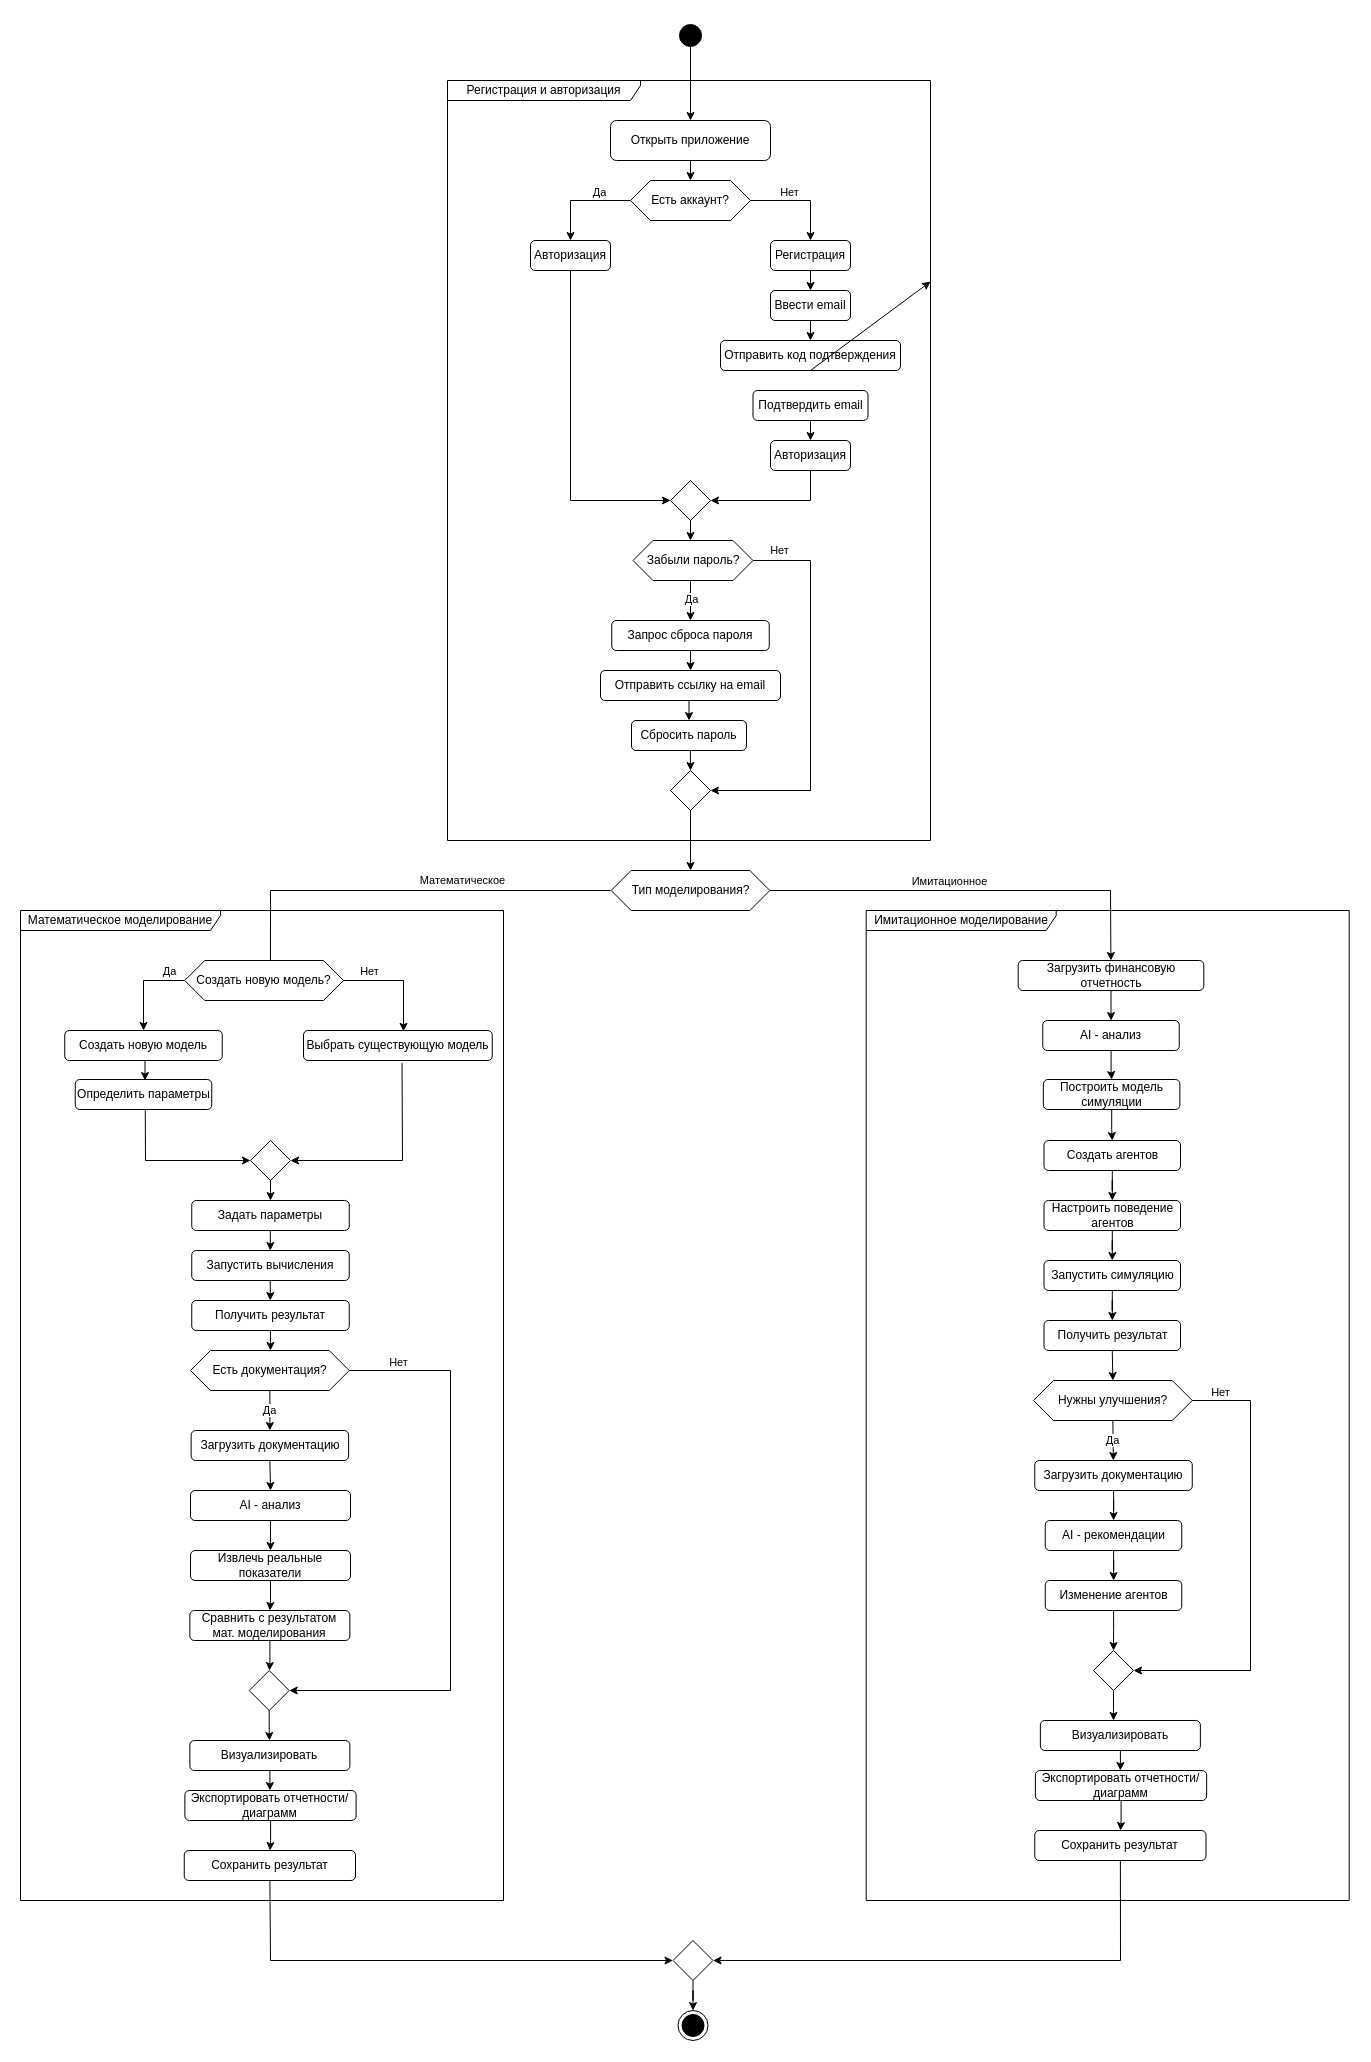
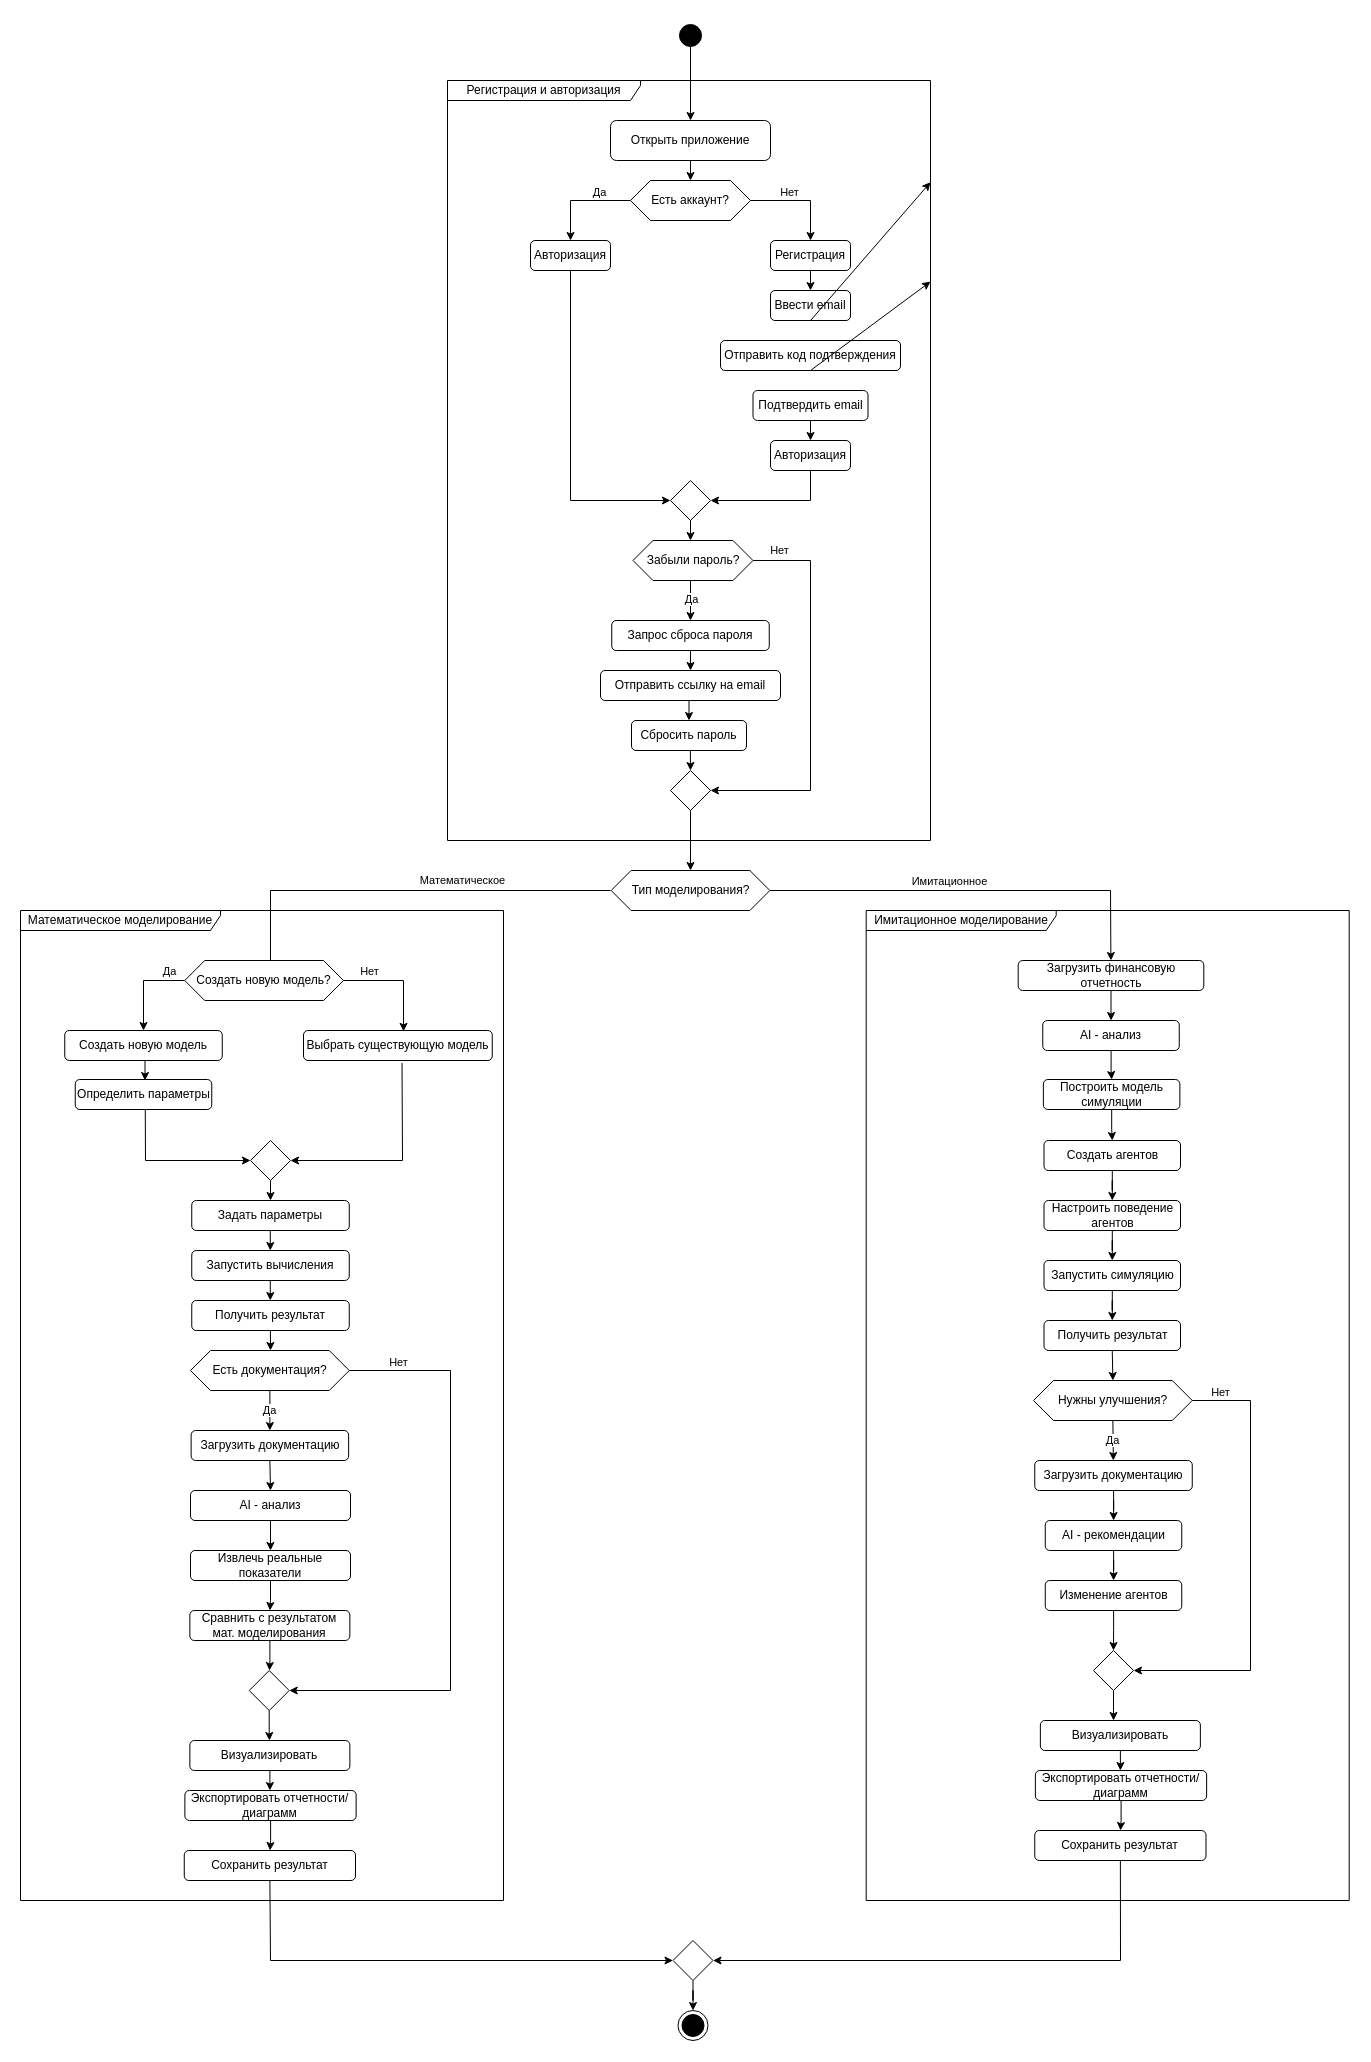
edge "Ввести email" -> "Отправить код подтверждения": now "Ввести email" -> "Регистрация и авторизация"
